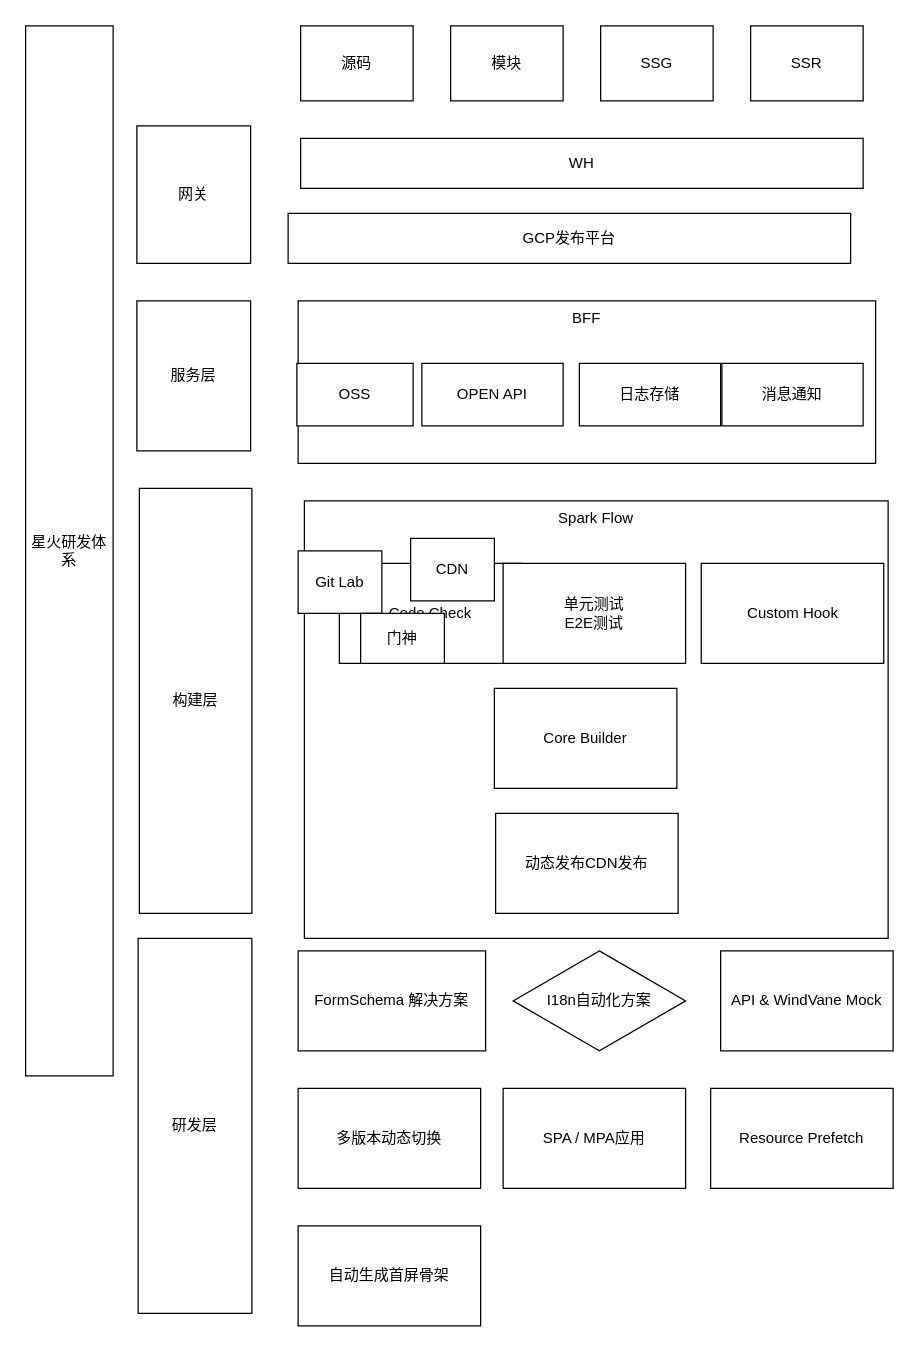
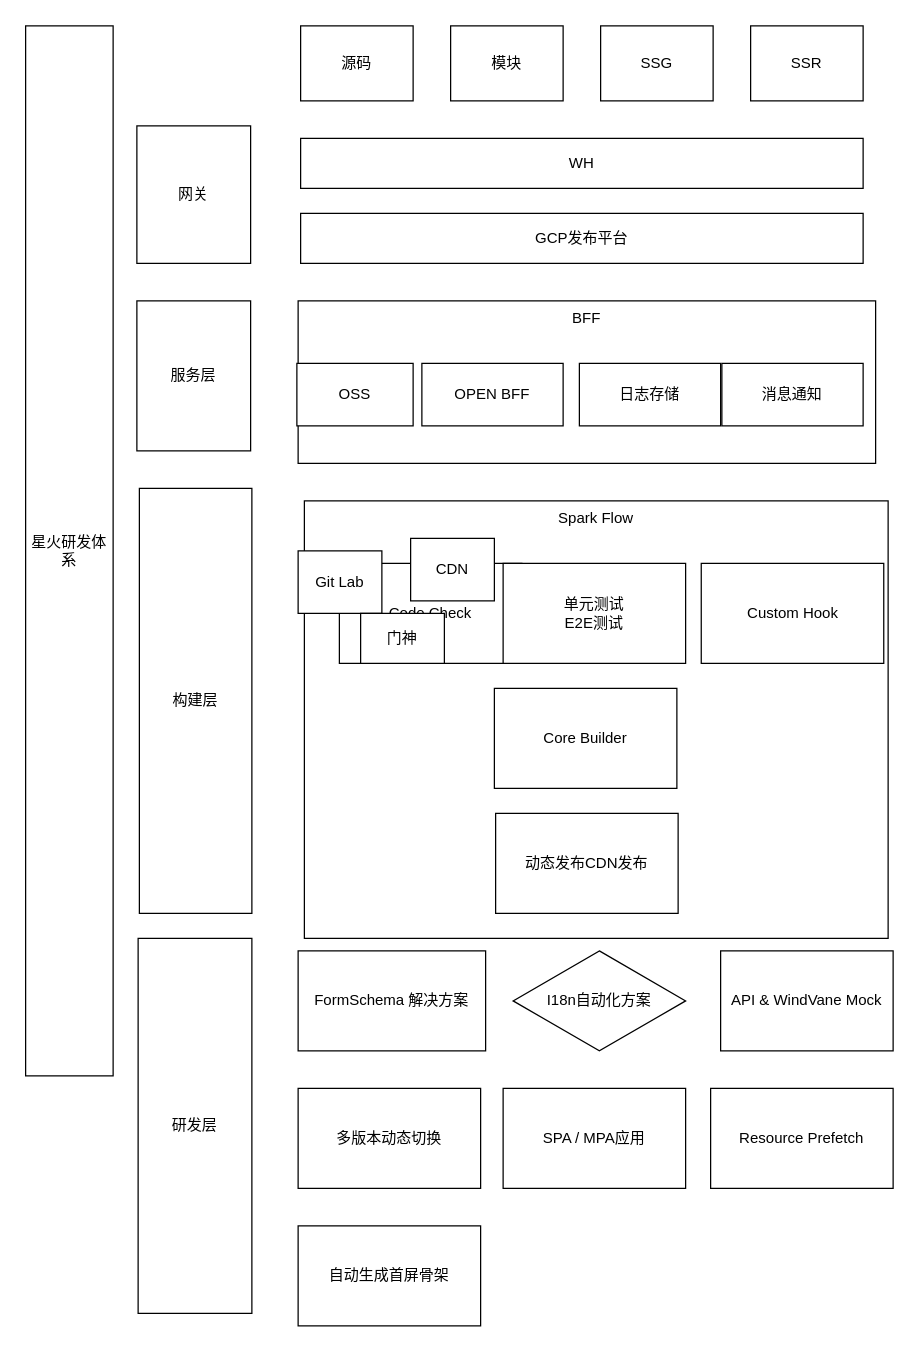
node "GCP发布平台": moved (569, 238) -> (582, 238)
node "OPEN API": label "OPEN API" -> "OPEN BFF"
